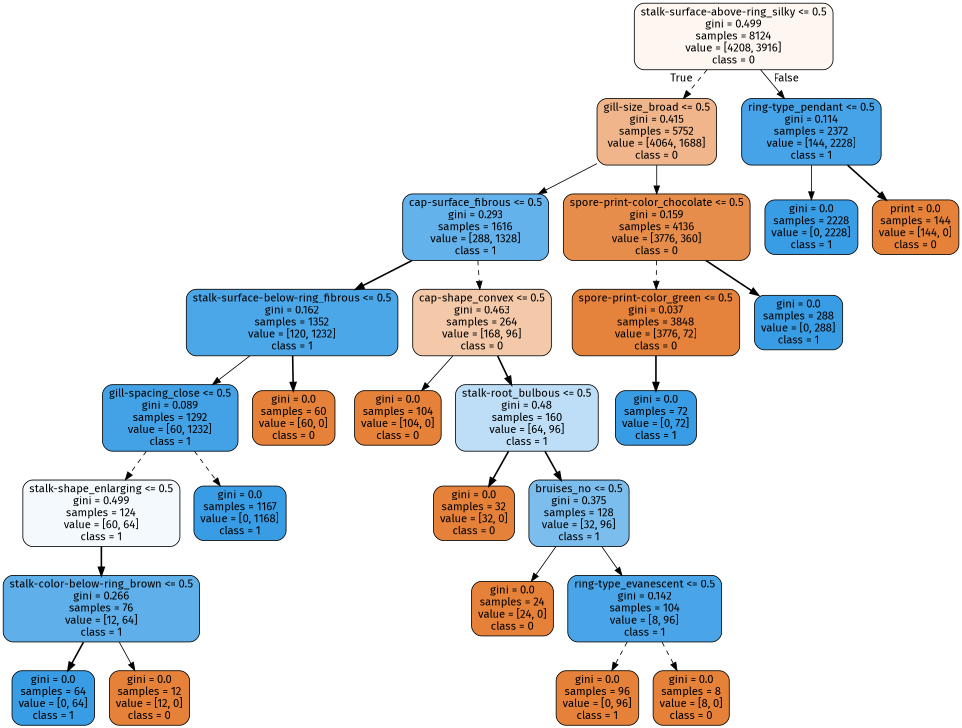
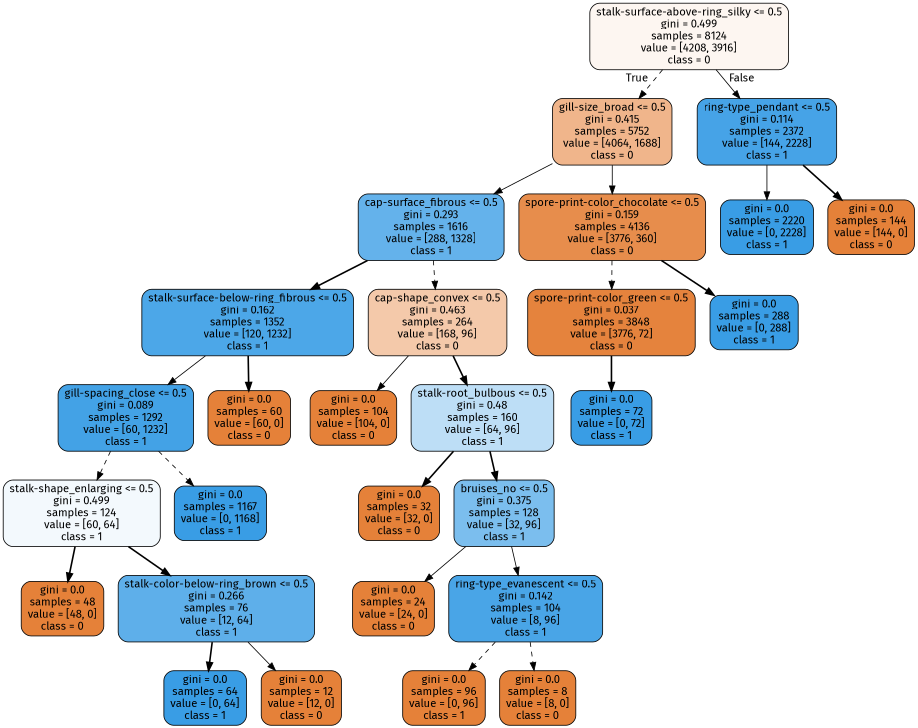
node "gini = 0.0 samples = 2228 value = [0, 2228] class = 1": label "gini = 0.0 samples = 2228 value = [0, 2228] class = 1" -> "gini = 0.0 samples = 2220 value = [0, 2228] class = 1"
node "print = 0.0 samples = 144 value = [144, 0] class = 0": label "print = 0.0 samples = 144 value = [144, 0] class = 0" -> "gini = 0.0 samples = 144 value = [144, 0] class = 0"
node "gini = 0.0 samples = 48 value = [48, 0] class = 0": added
